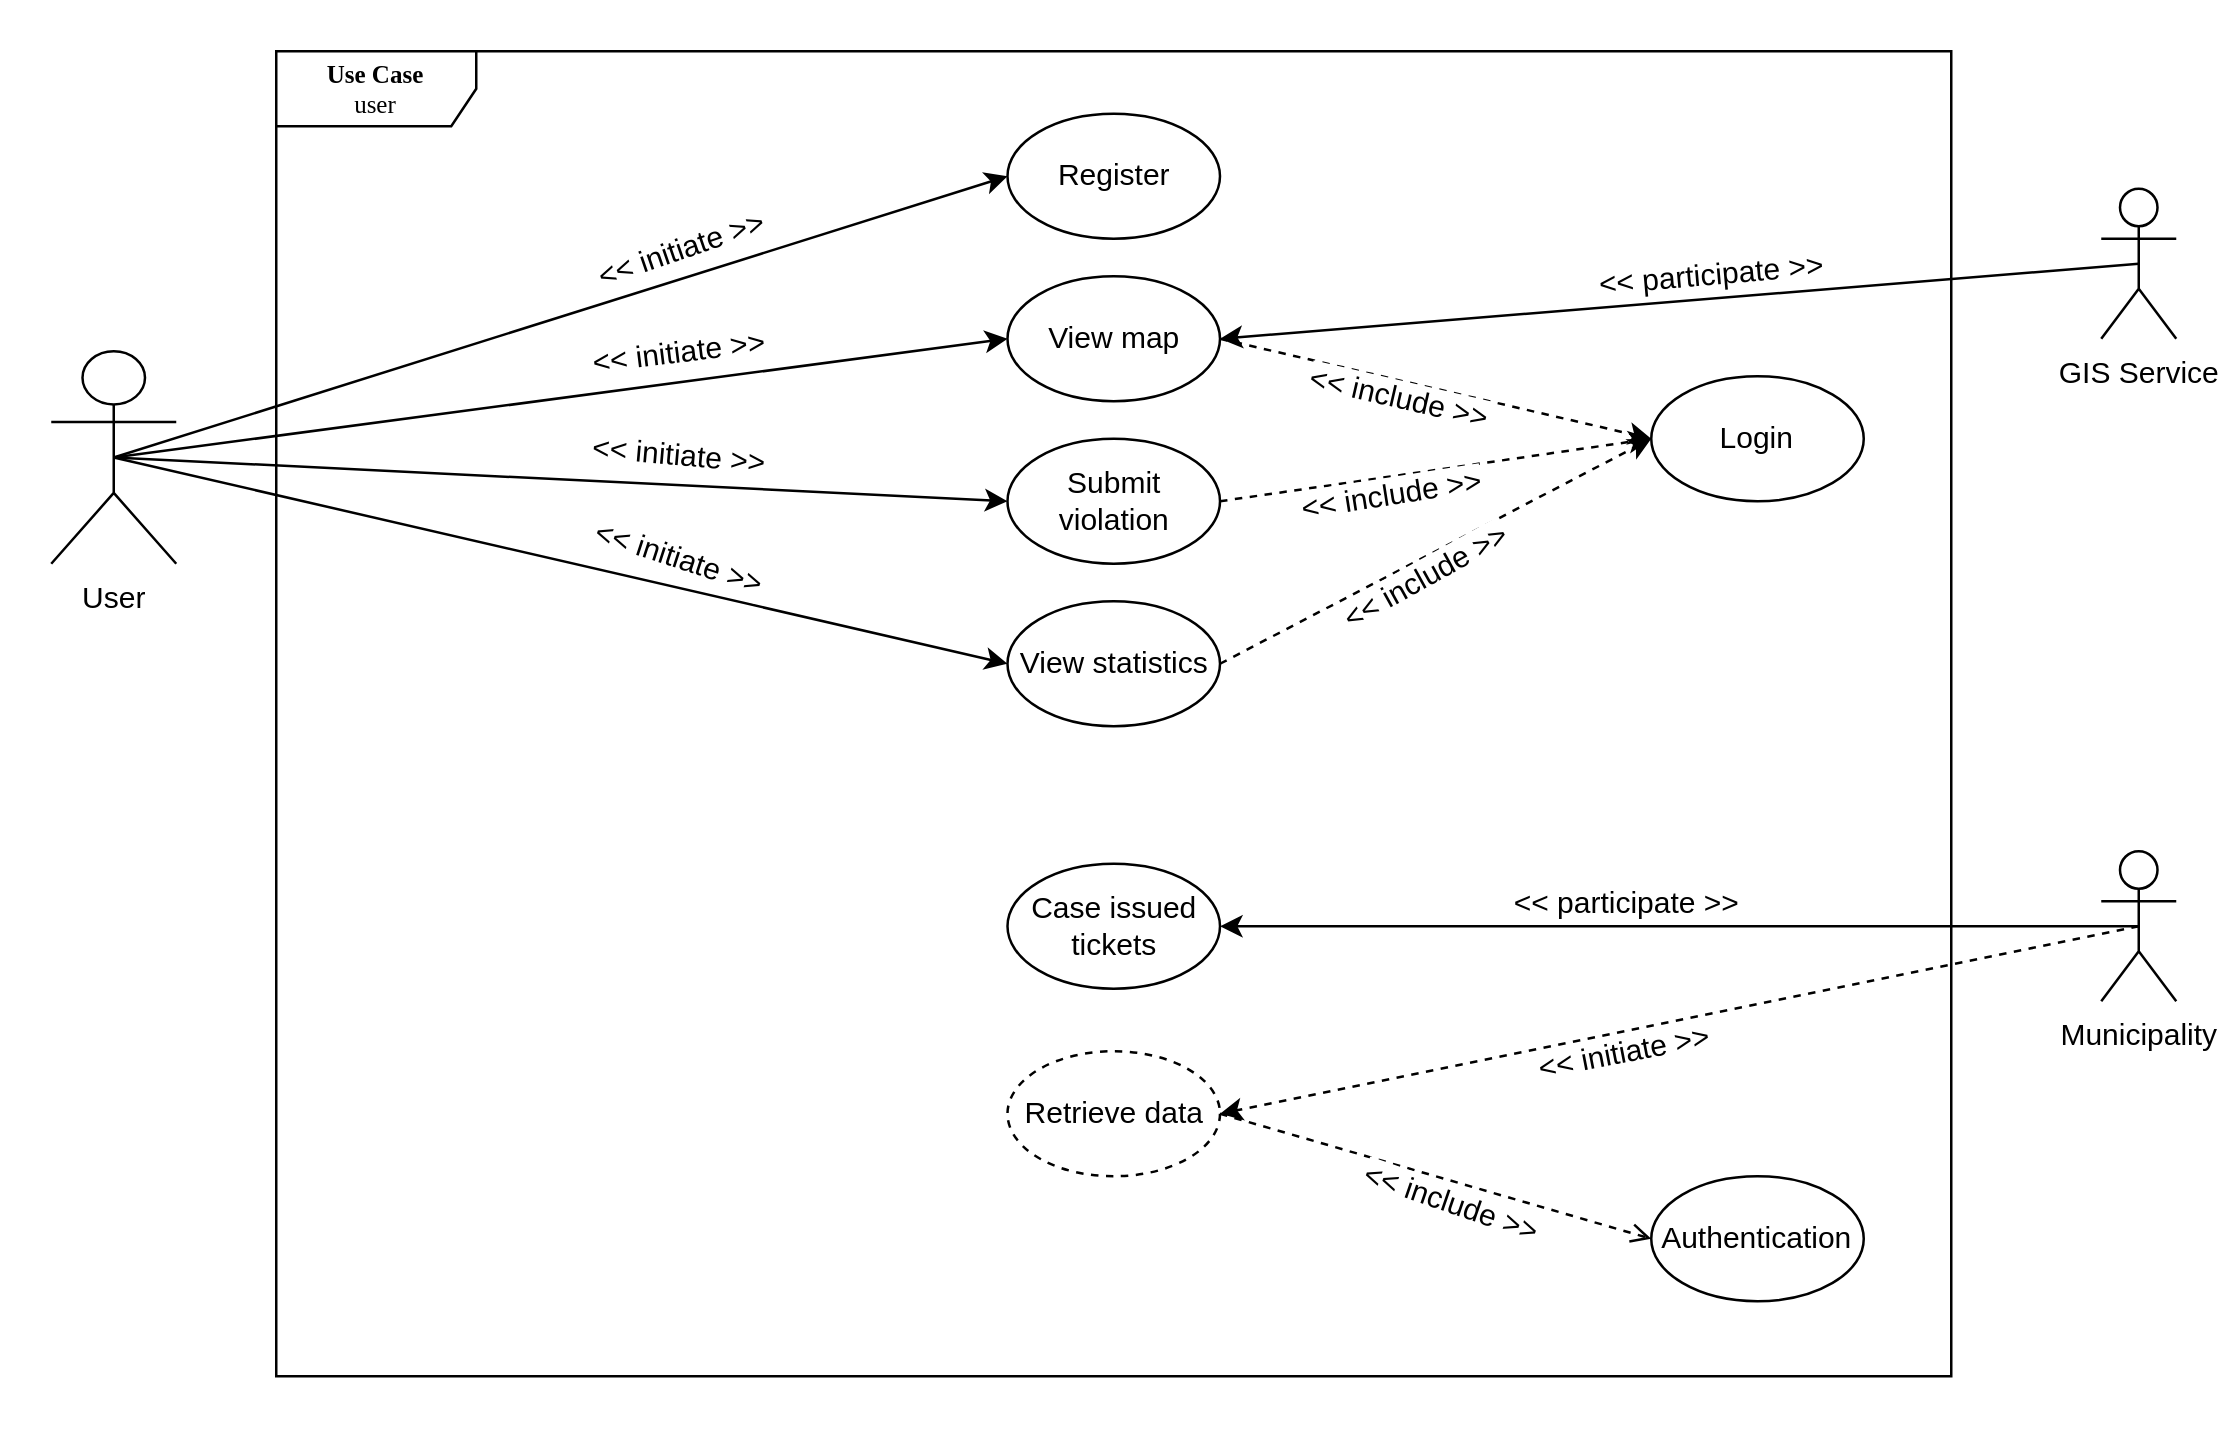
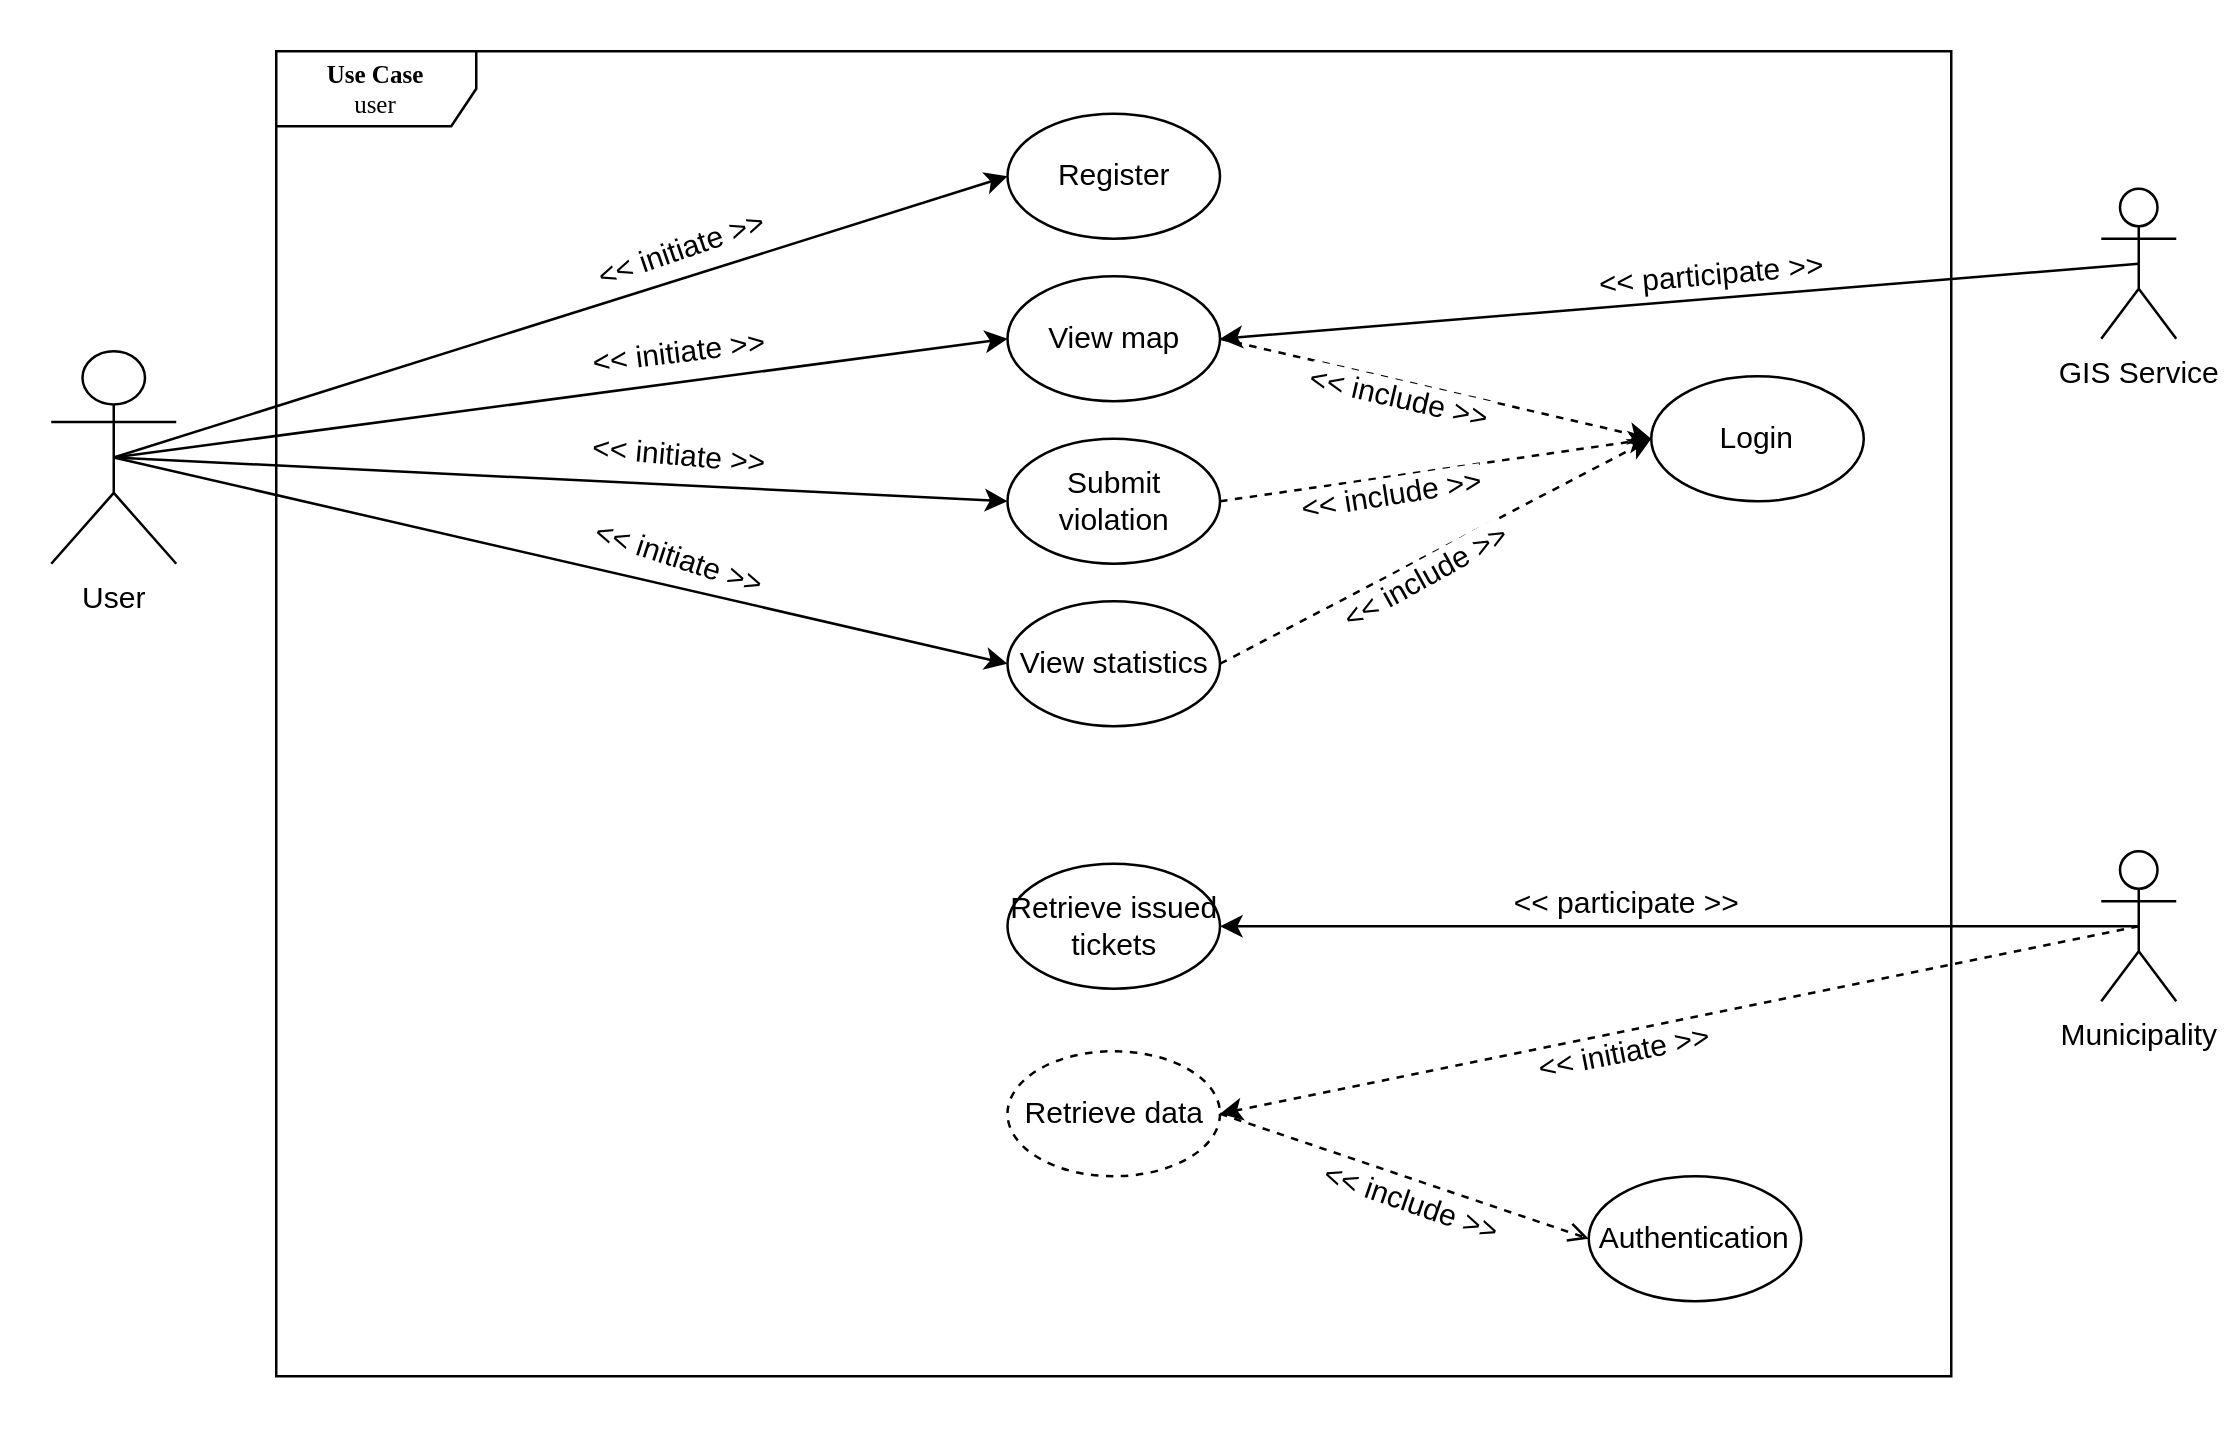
node "Case issued tickets": label "Case issued tickets" -> "Retrieve issued tickets"
node "Authentication": moved (1758, 1239) -> (1695, 1239)
